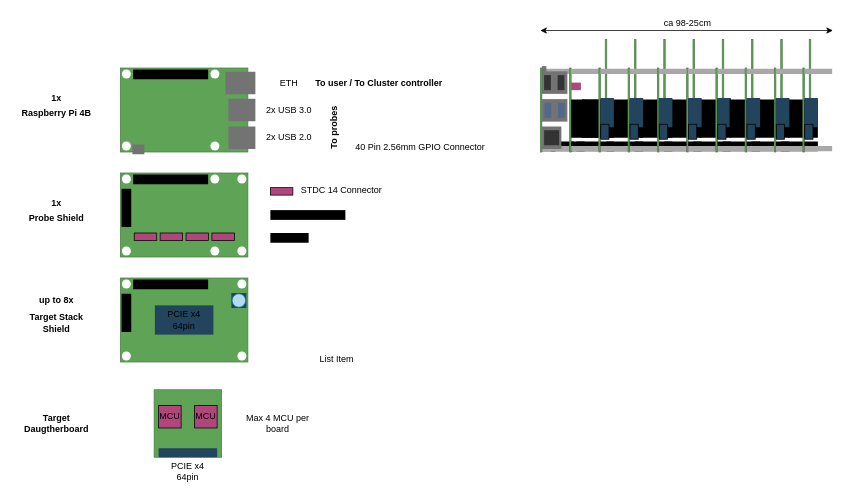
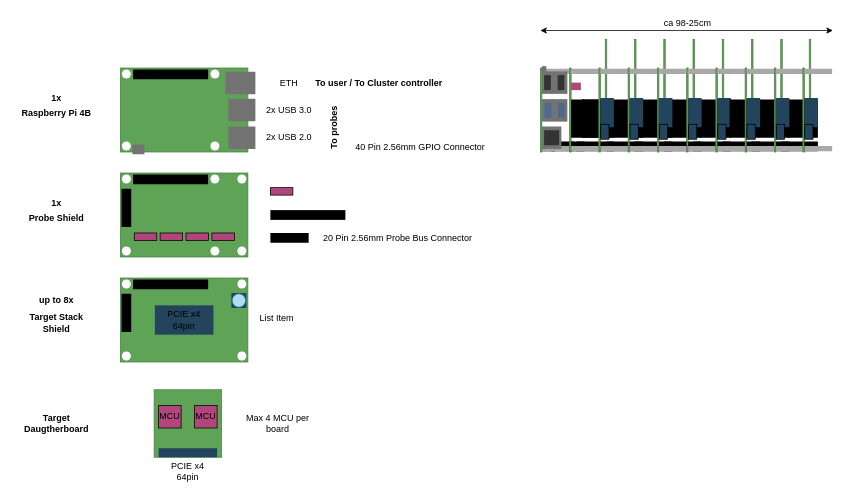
node "STDC 14 Connector": removed
node "20 Pin 2.56mm Probe Bus Connector": added
node "List Item": moved (338, 359) -> (278, 318)
